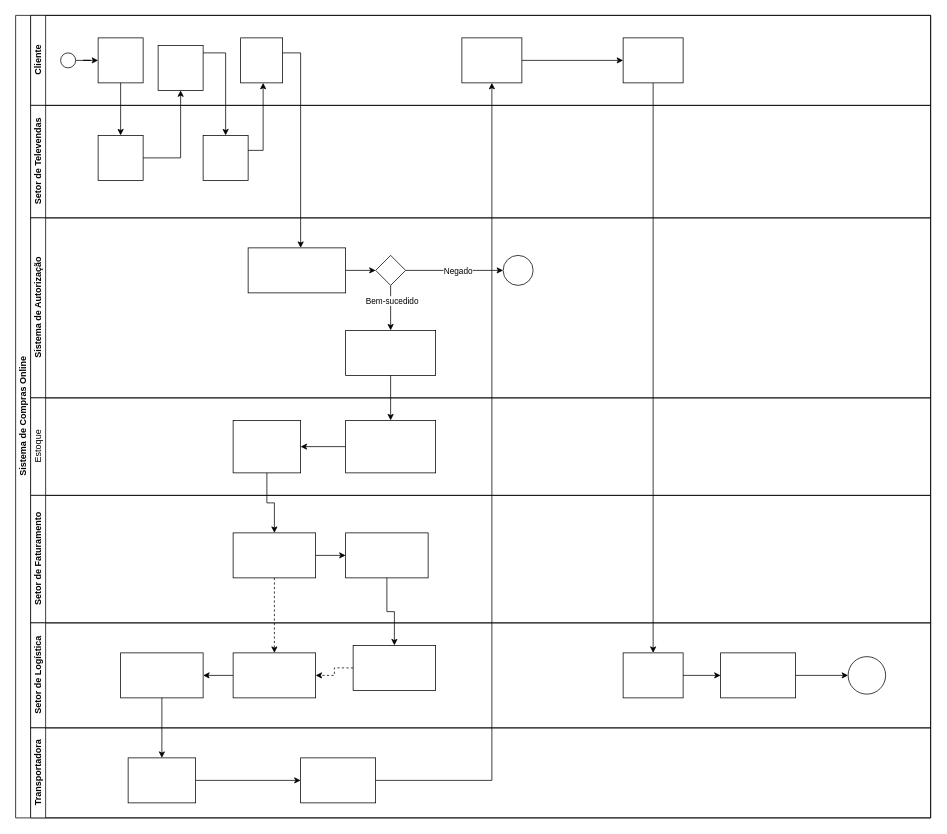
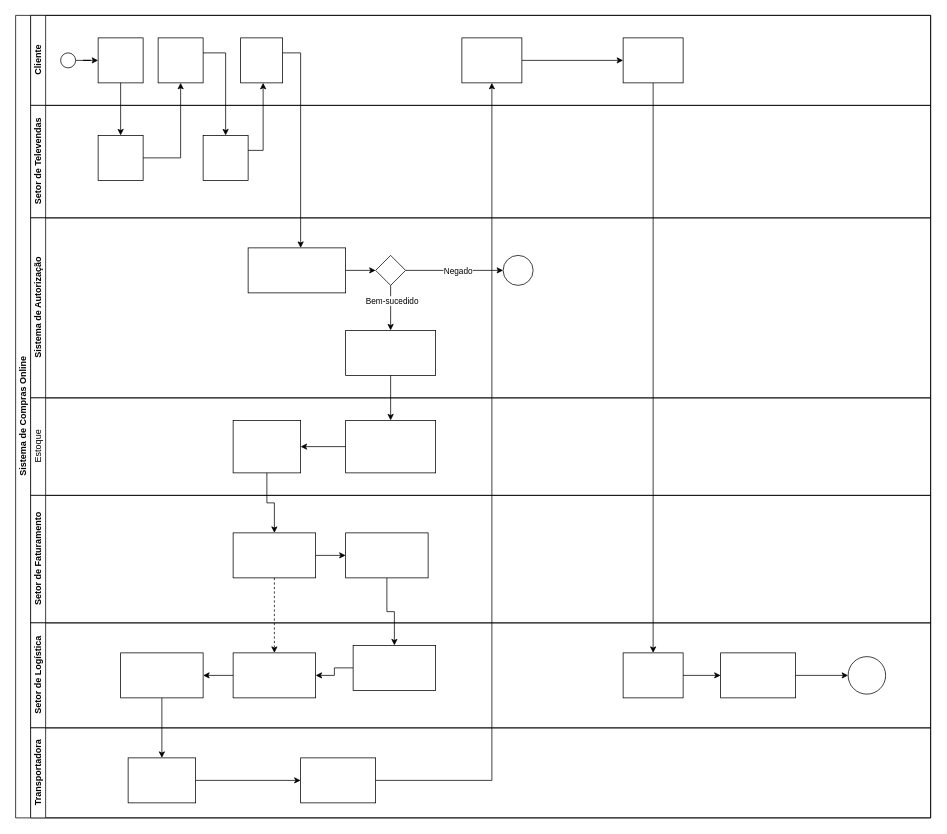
node "Realiza Pedido": moved (180, 68) -> (180, 60)
edge "Separar produtos e embalar" -> "Anexar nota fiscal na embalagem": style dashed -> solid
